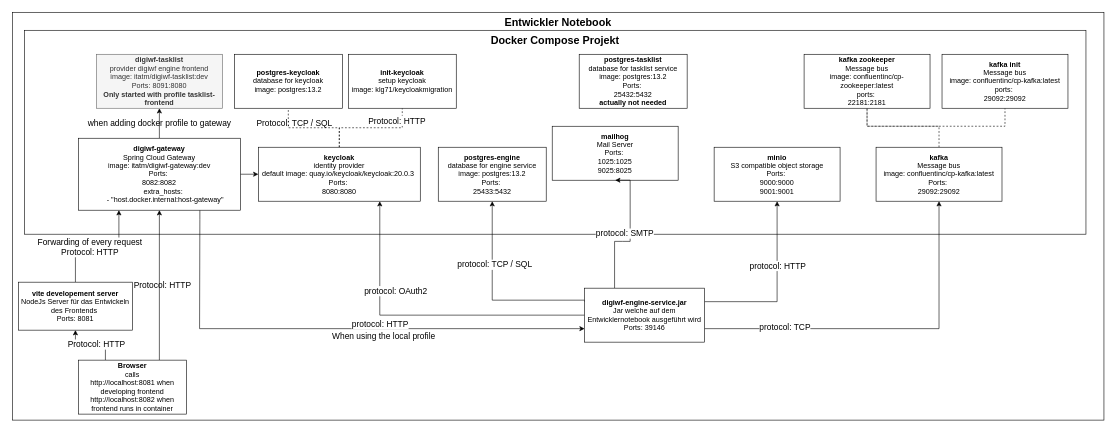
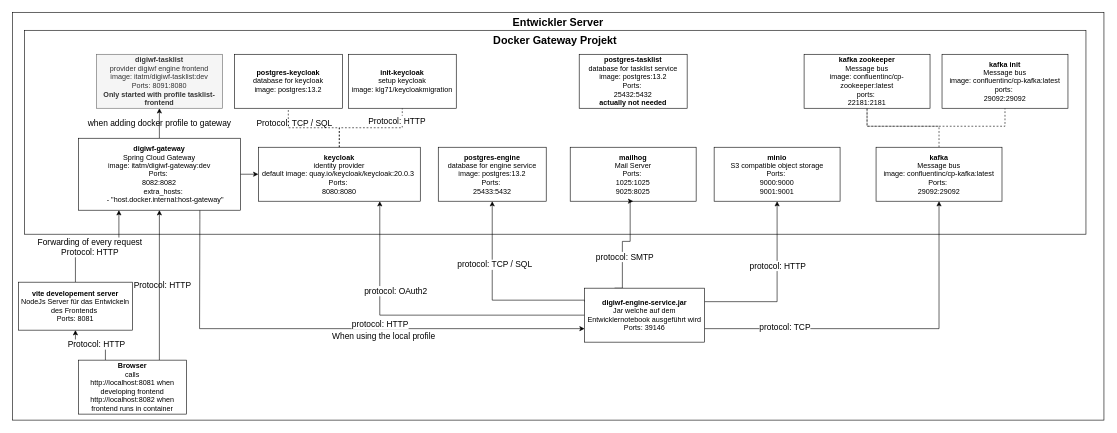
node "Entwickler Notebook Hostnames: localhost, keycloak": label "Entwickler Notebook Hostnames: localhost, keycloak" -> "Entwickler Server Hostnames: localhost, keycloak"
node "Docker Compose Projekt": label "Docker Compose Projekt" -> "Docker Gateway Projekt"
node "mailhog Mail Server Ports: 1025:1025 9025:8025": moved (615, 153) -> (633, 174)
